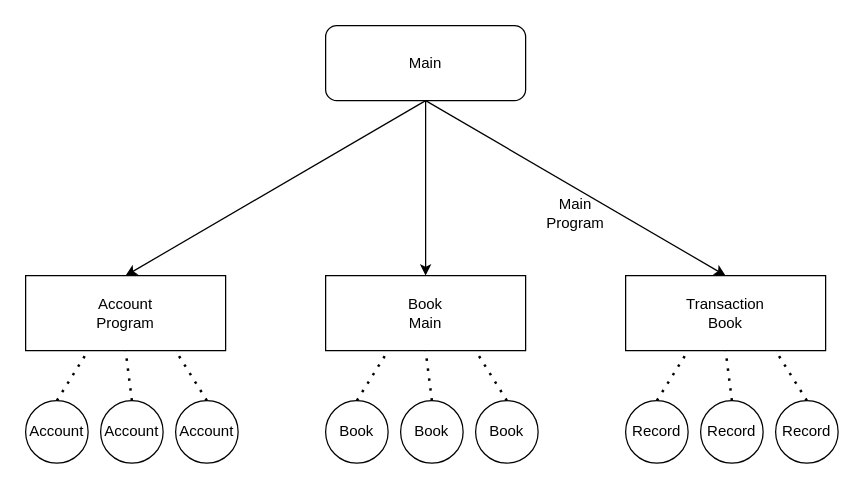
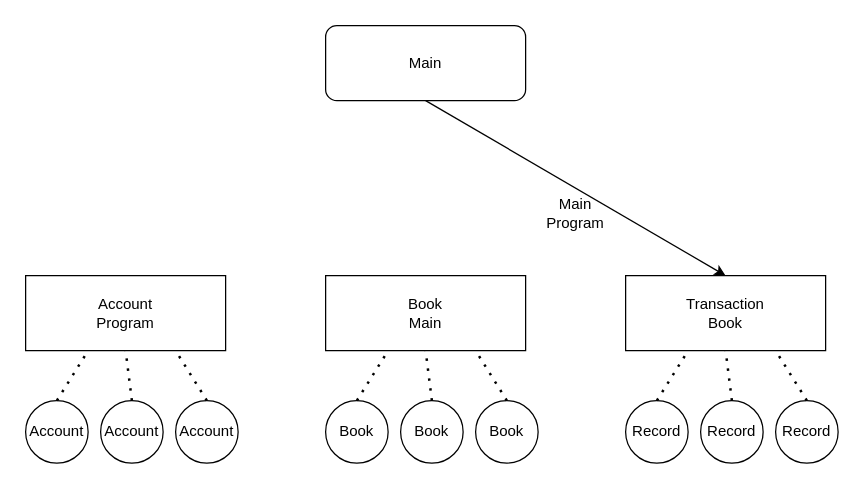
edge "Main" -> "Book Main": removed
edge "Main" -> "Account Program": removed
